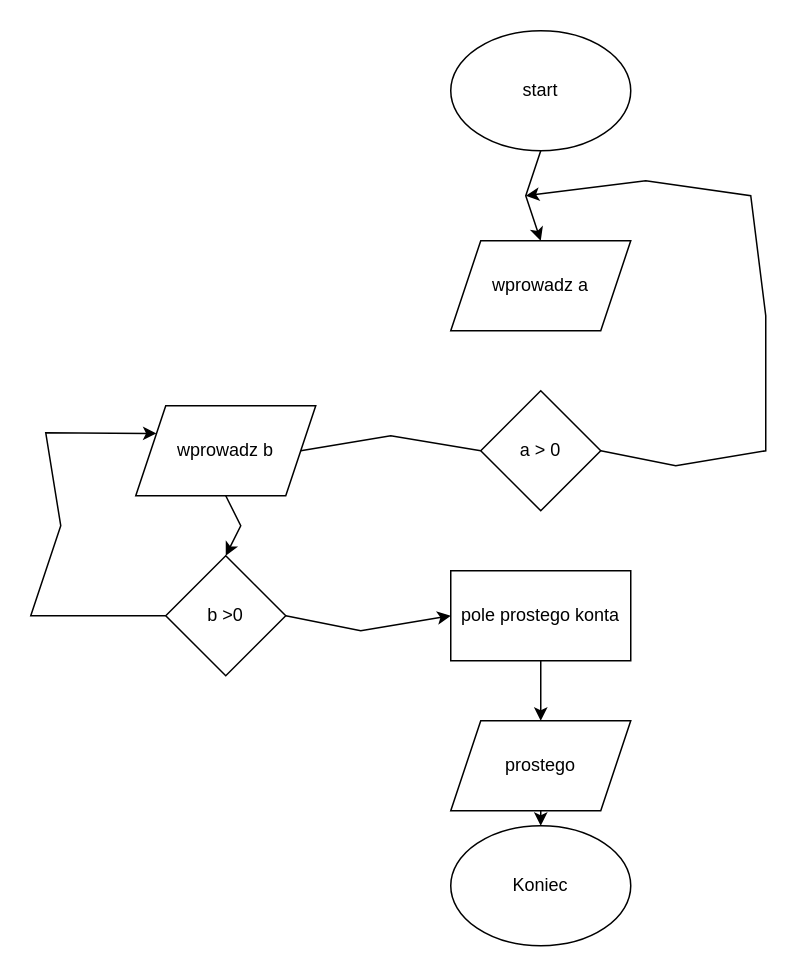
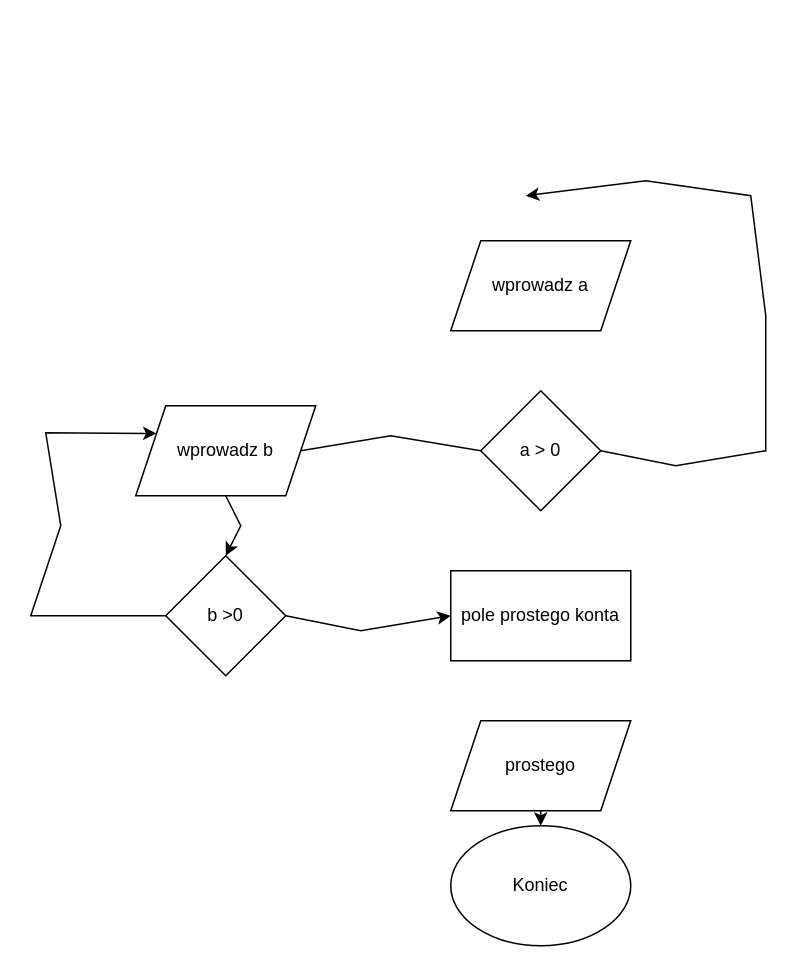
node "start": removed
edge "start" -> "wprowadz a": removed
edge "pole prostego konta" -> "prostego": removed
